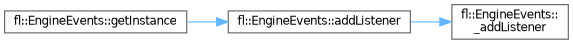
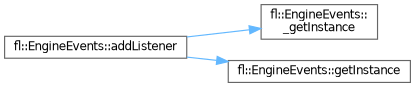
edge "fl::EngineEvents::getInstance" -> "fl::EngineEvents::addListener": reversed
node "fl::EngineEvents:: _addListener": label "fl::EngineEvents:: _addListener" -> "fl::EngineEvents:: _getInstance"
